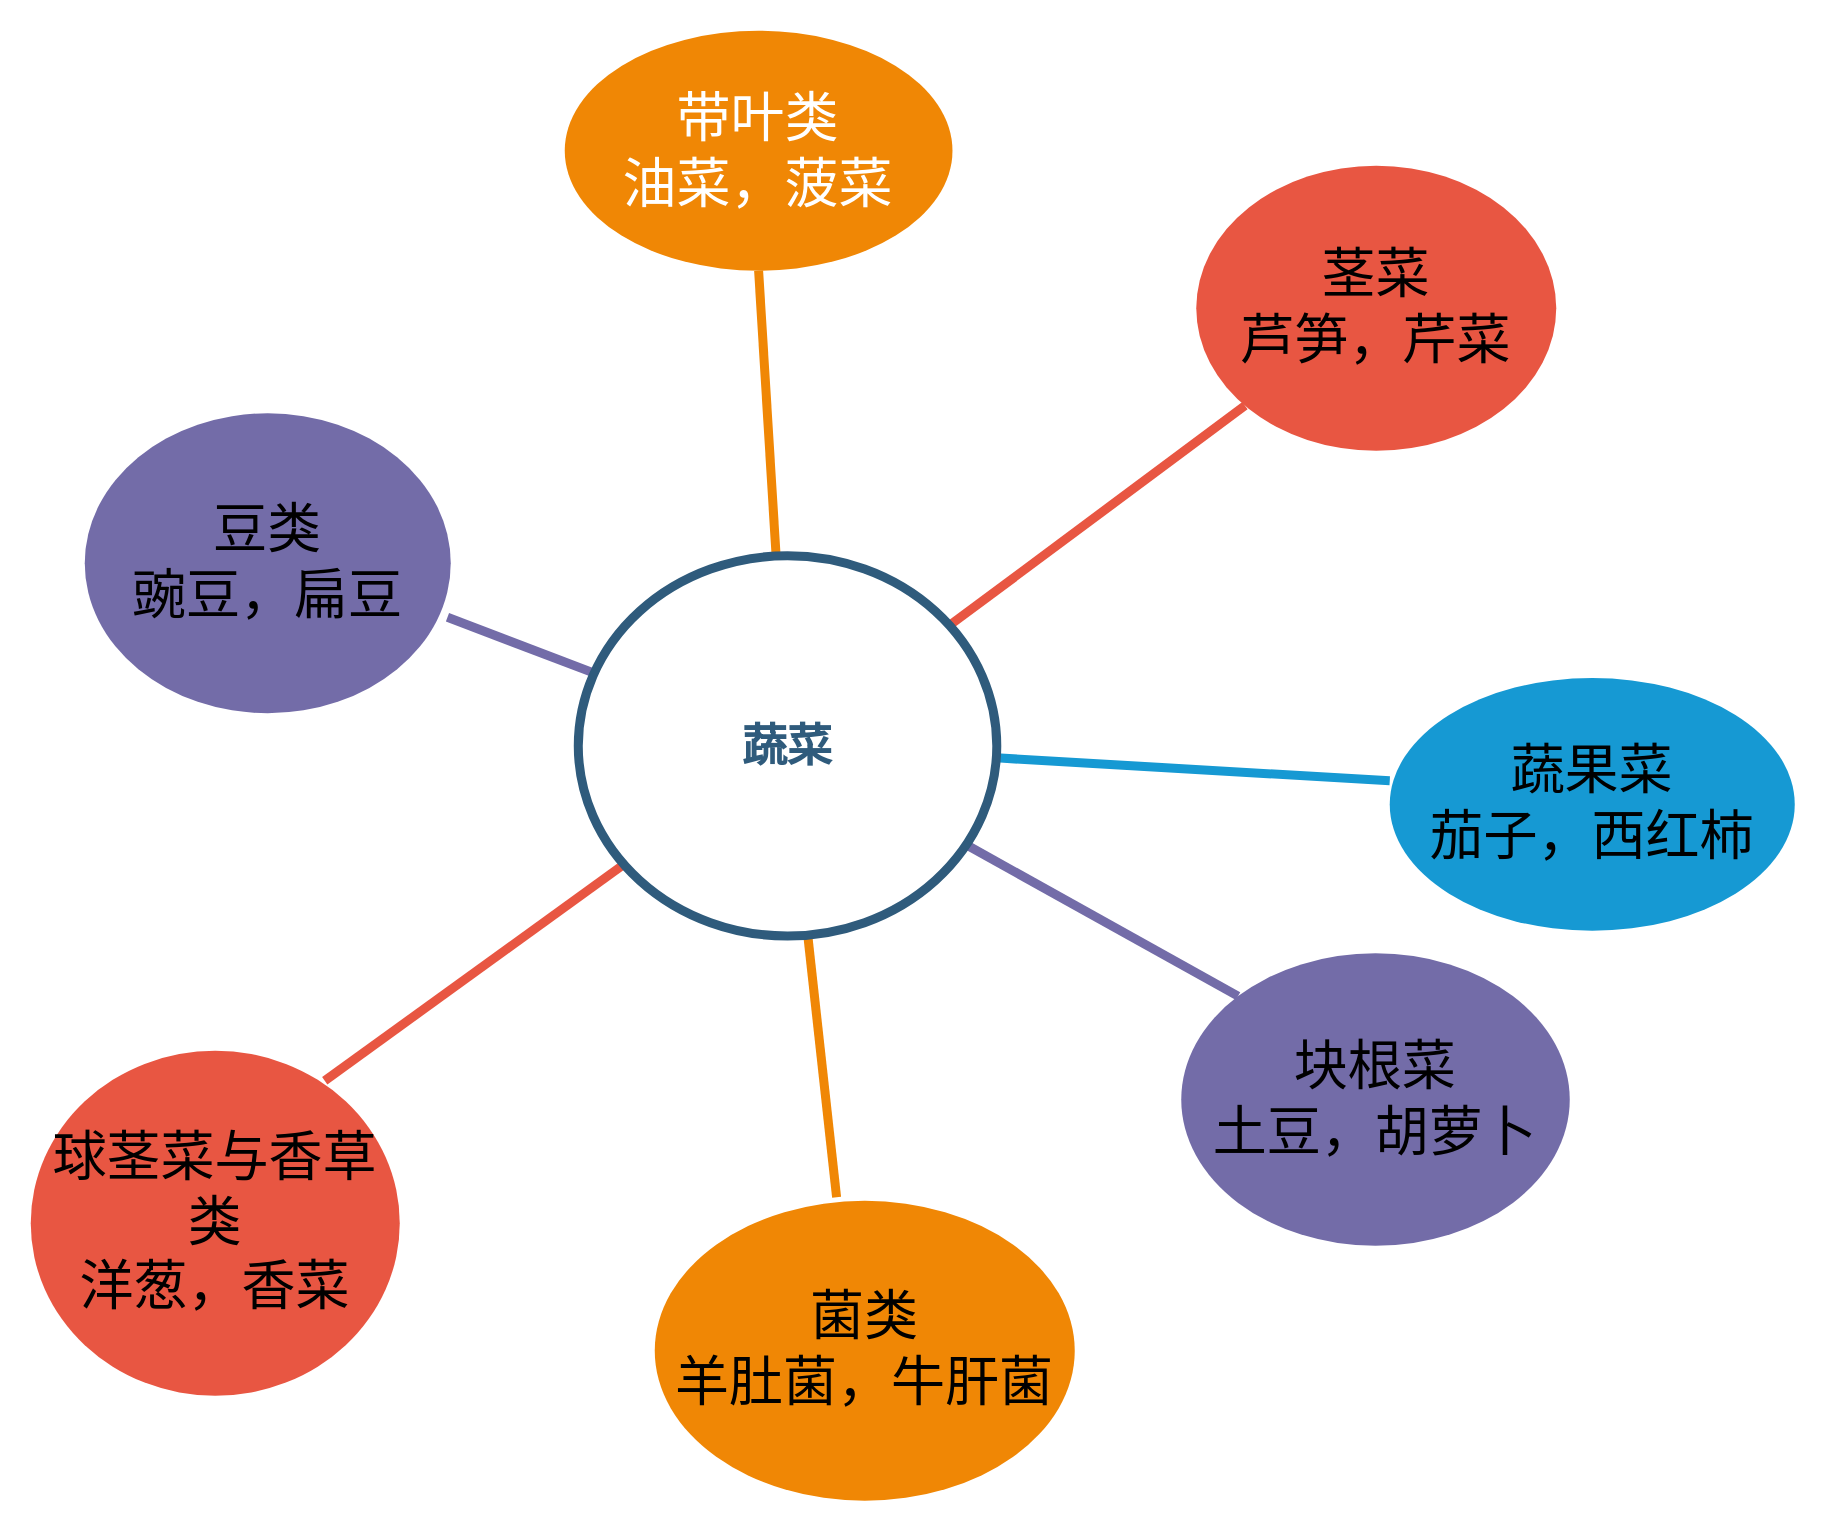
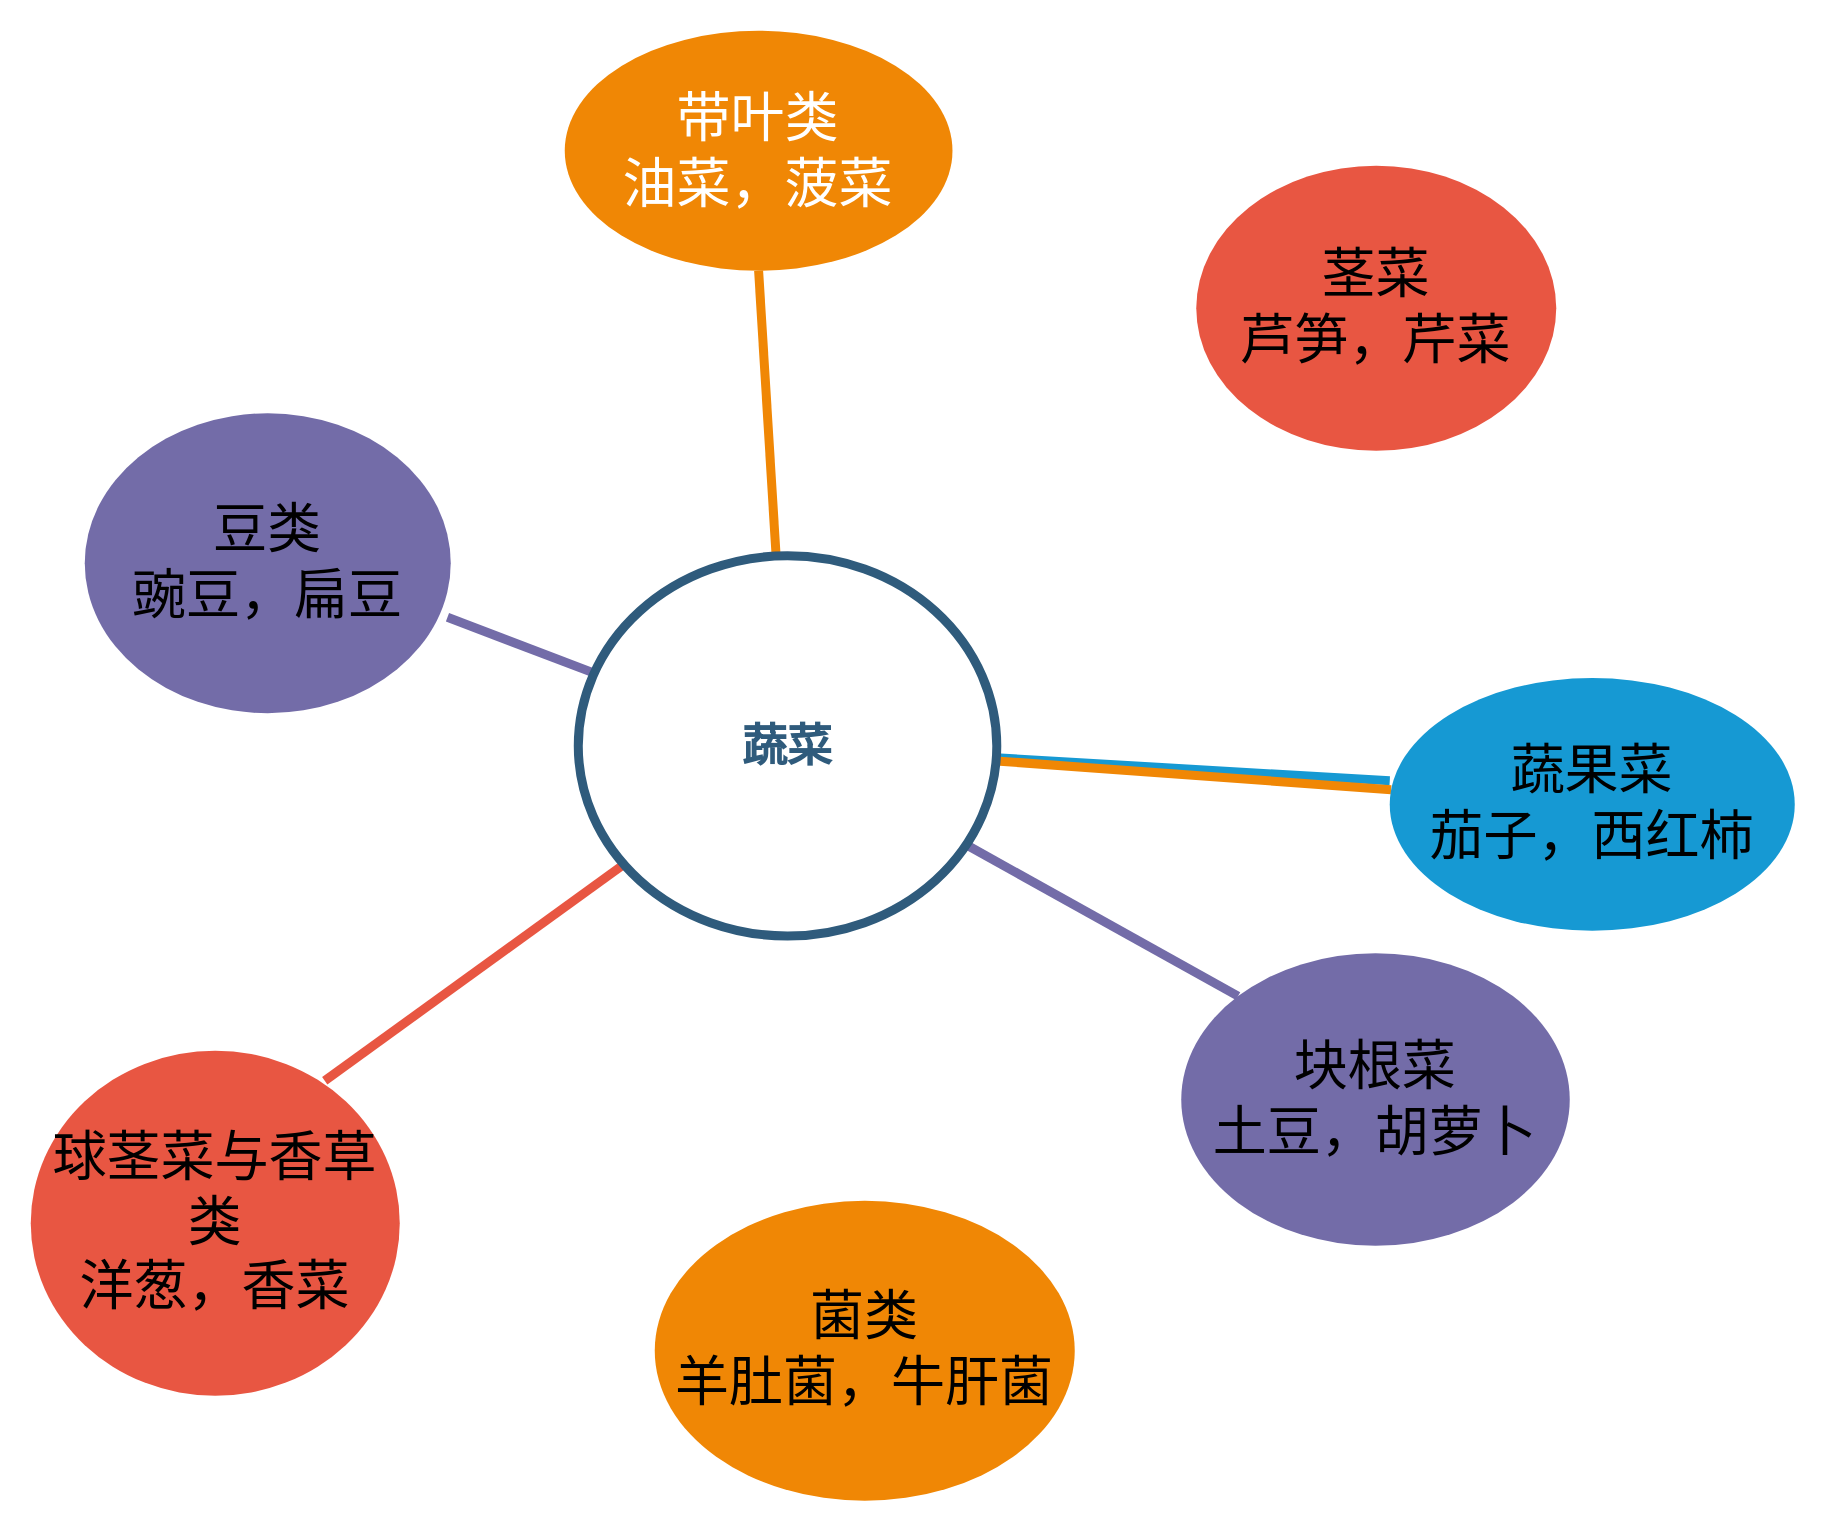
edge "茎菜 芦笋，芹菜" -- "蔬菜": removed
edge "蔬菜" -- "菌类 羊肚菌，牛肝菌": now "蔬菜" -- "蔬果菜 茄子，西红柿"
